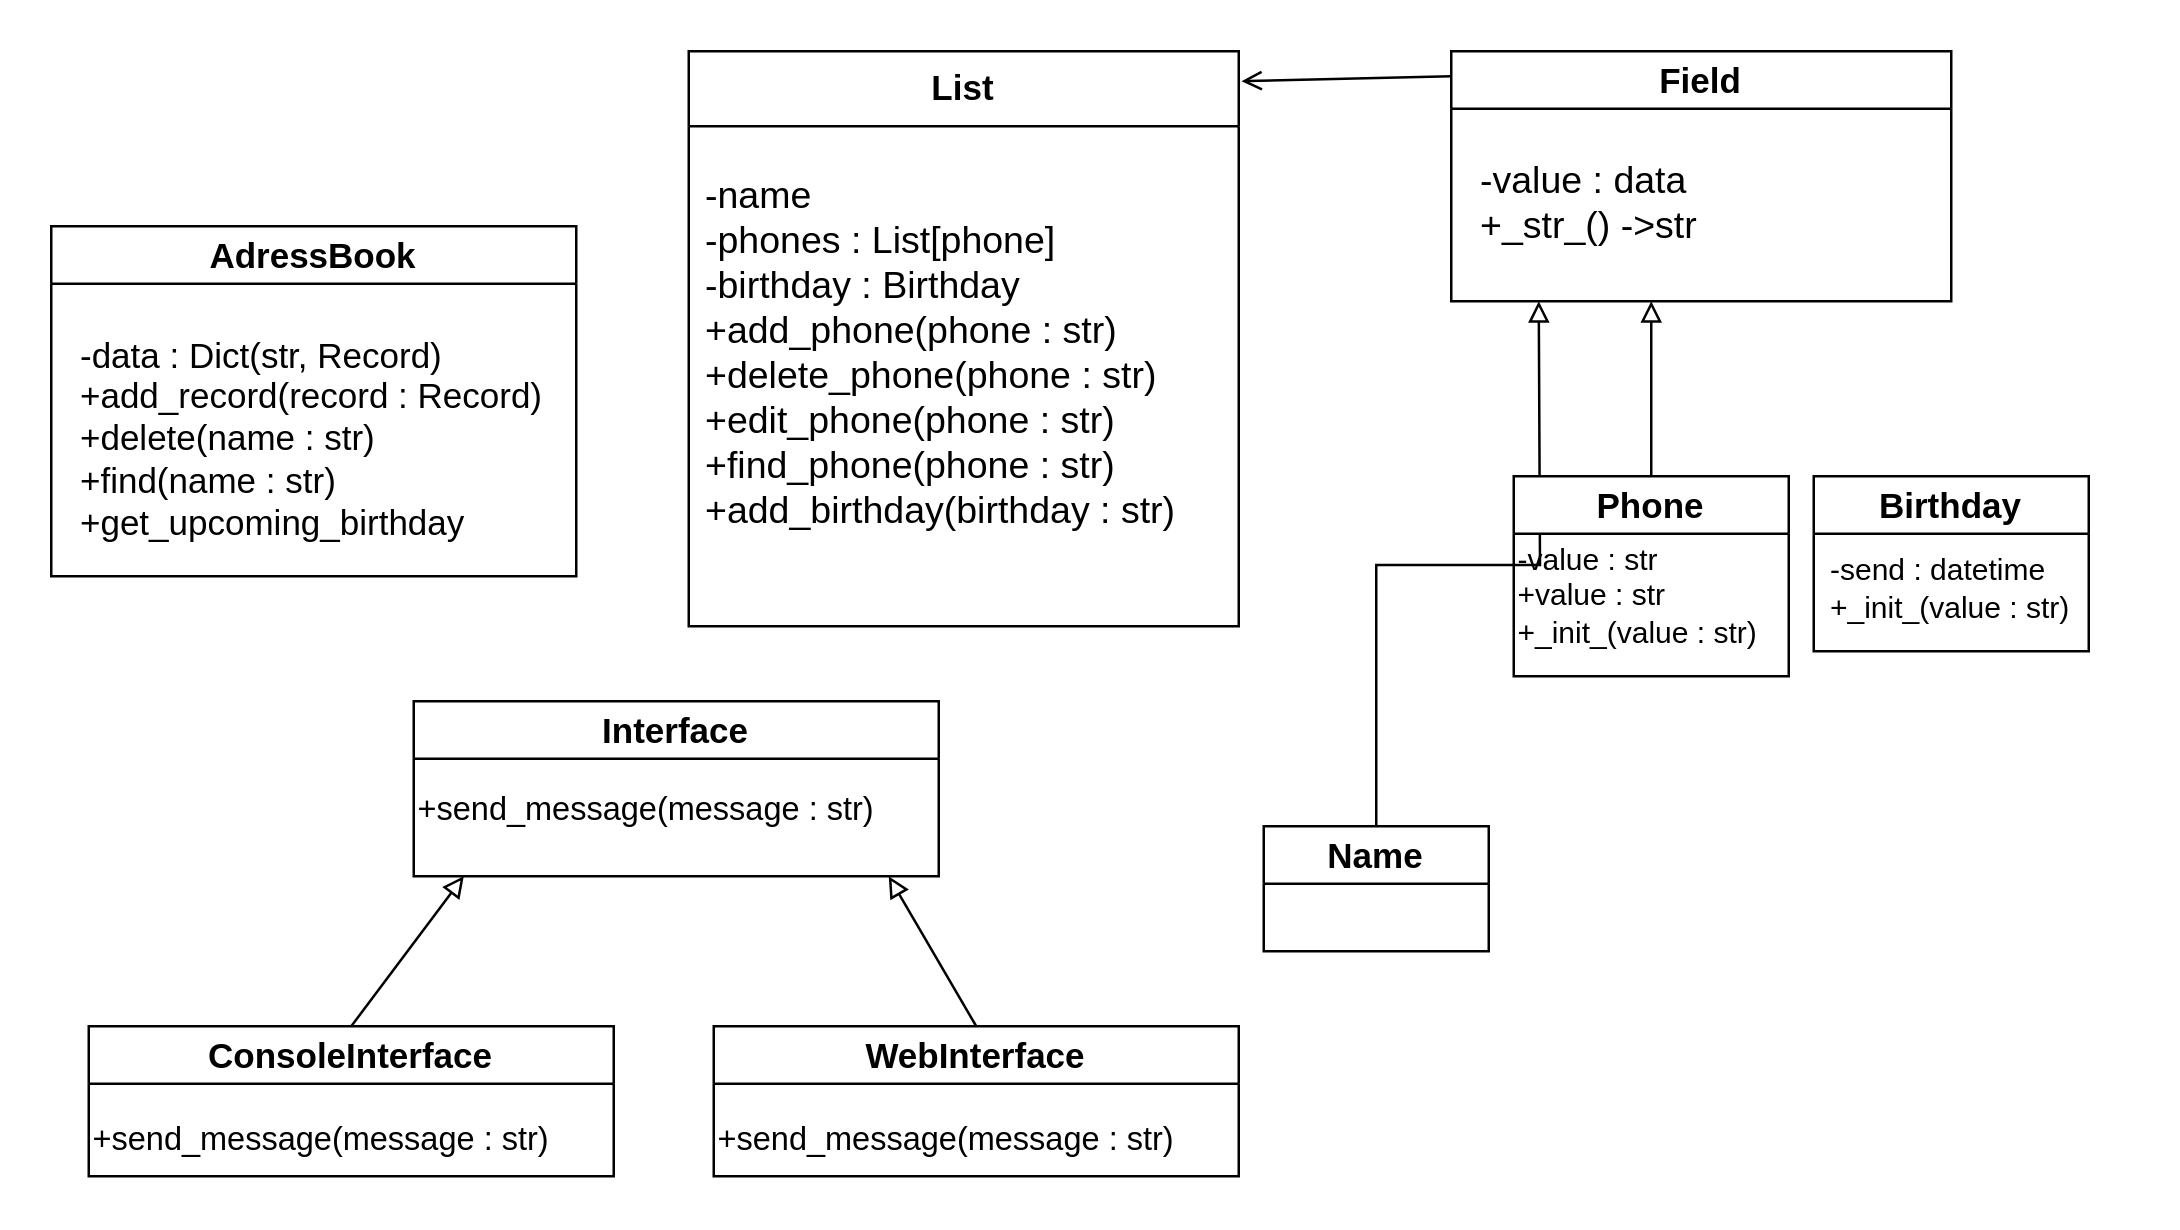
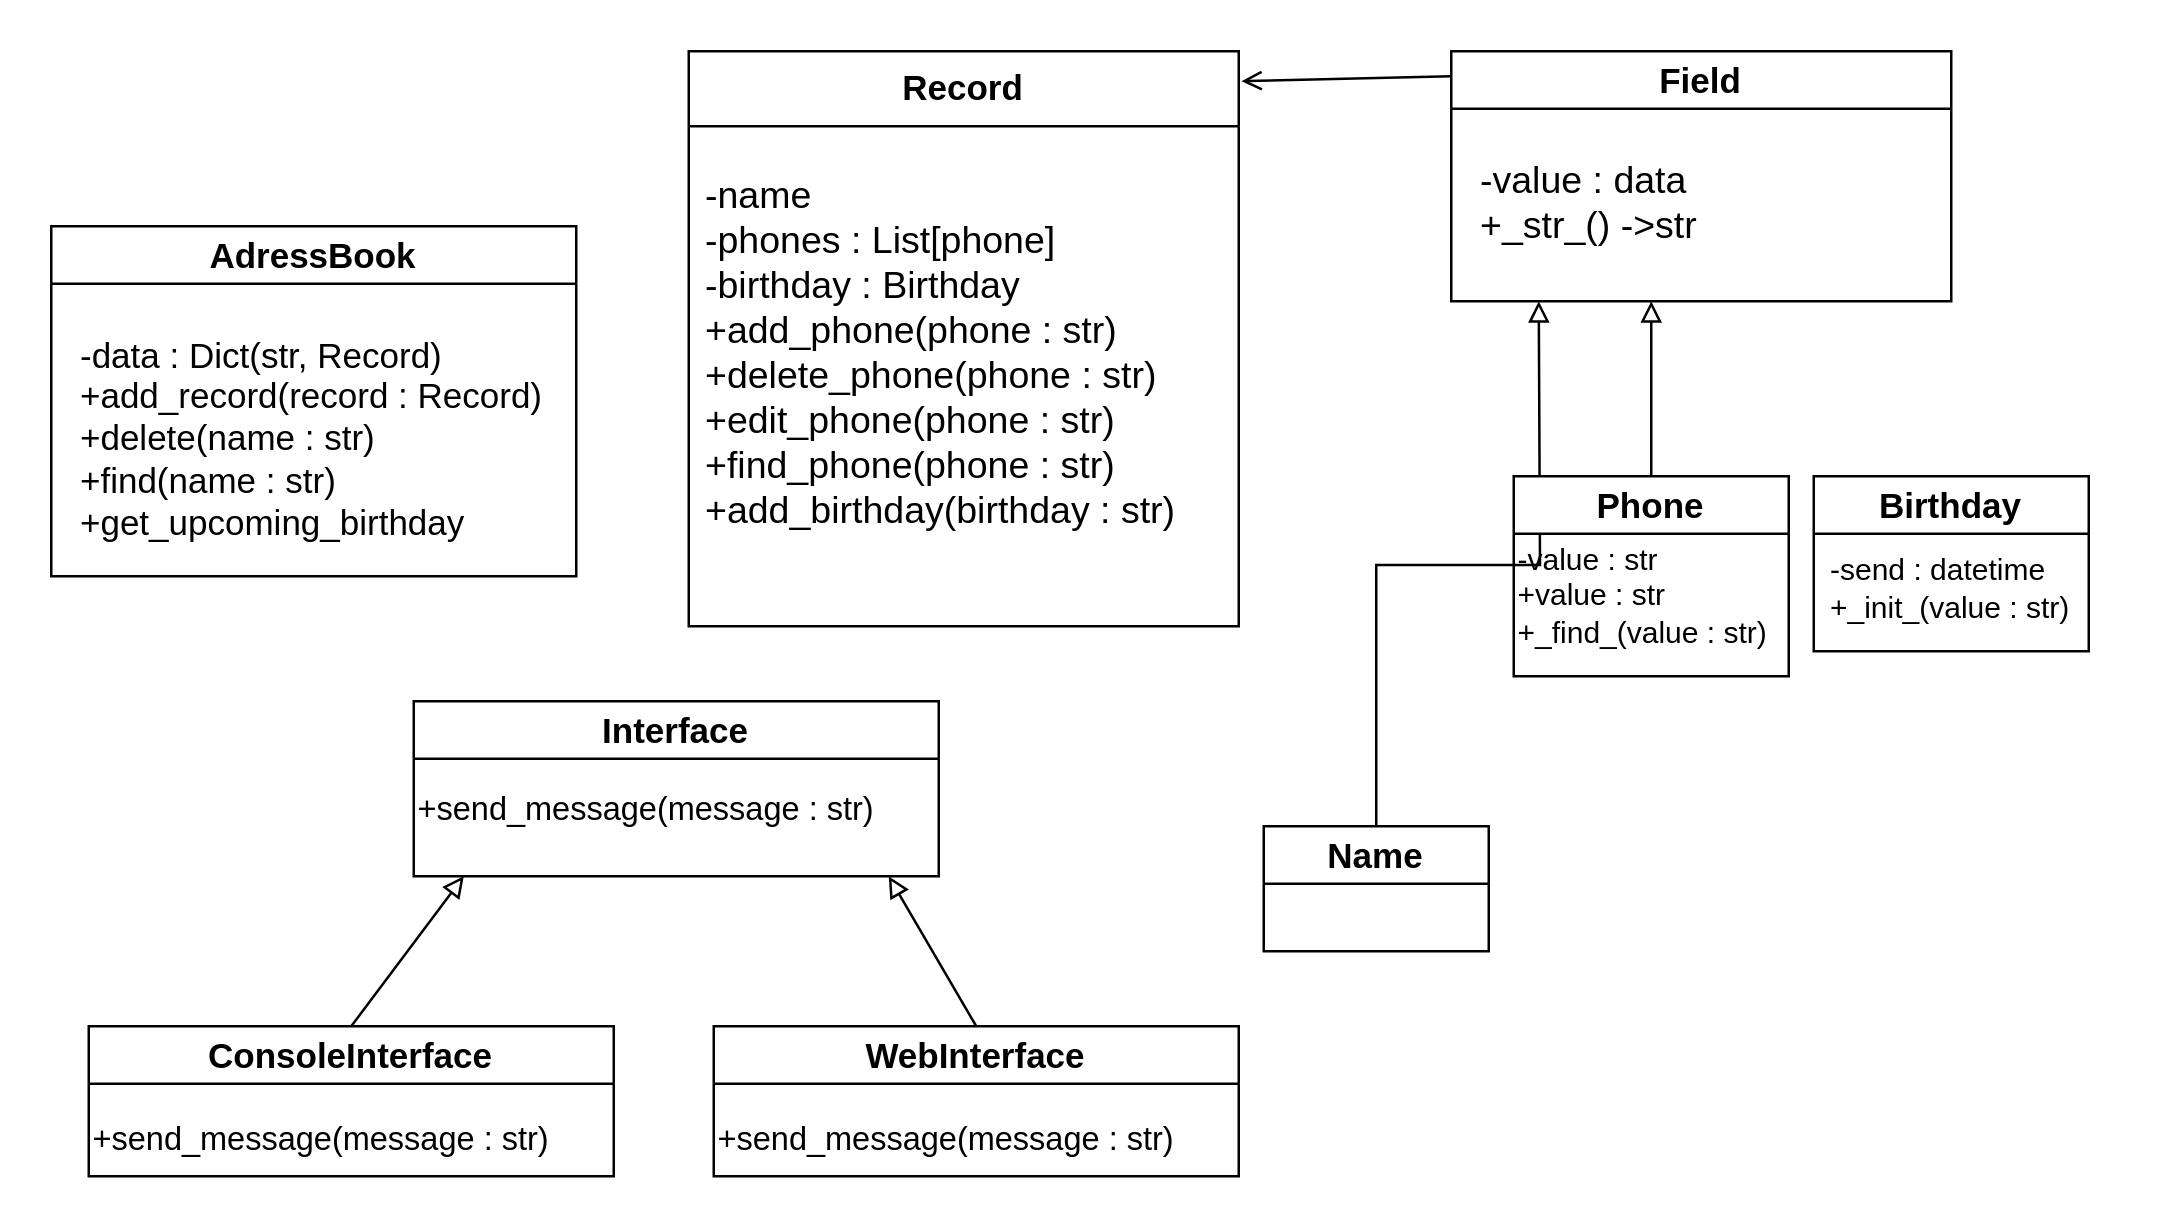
node "List": label "List" -> "Record"
node "-value : str +value : str +_init_(value : str)": label "-value : str +value : str +_init_(value : str)" -> "-value : str +value : str +_find_(value : str)"
